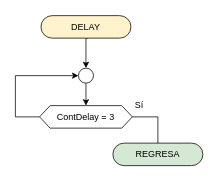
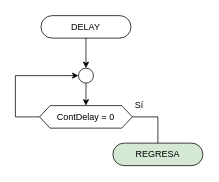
node "DELAY": fillcolor #fff2cc -> #ffffff
node "ContDelay = 3": label "ContDelay = 3" -> "ContDelay = 0"
